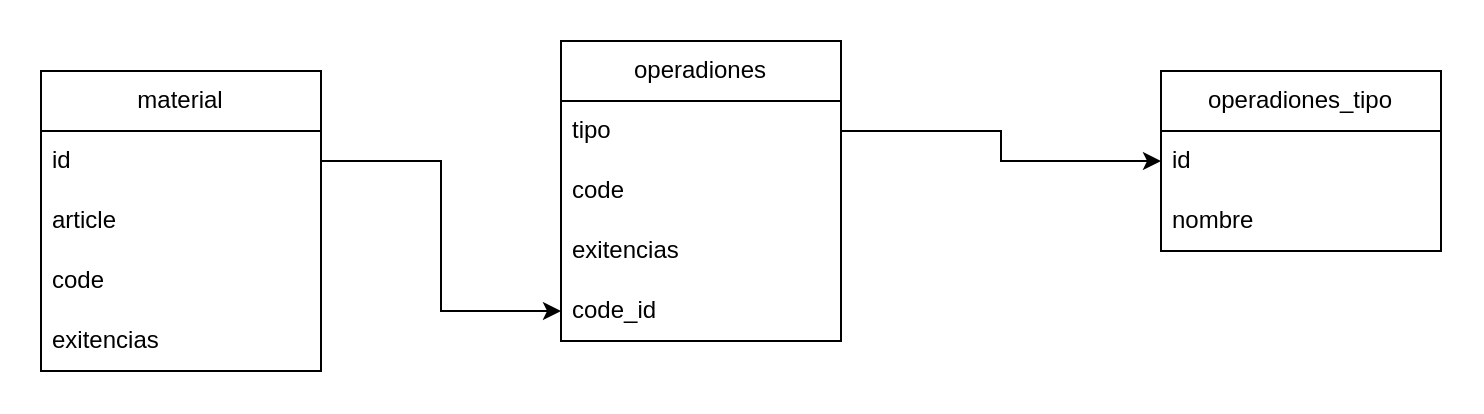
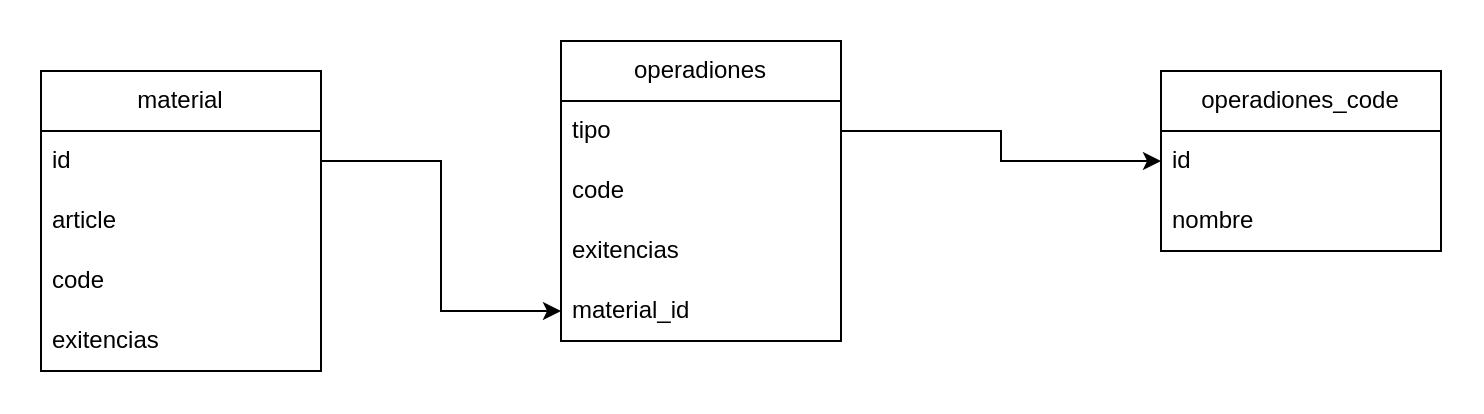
node "operadiones_tipo": label "operadiones_tipo" -> "operadiones_code"
node "code_id": label "code_id" -> "material_id"
